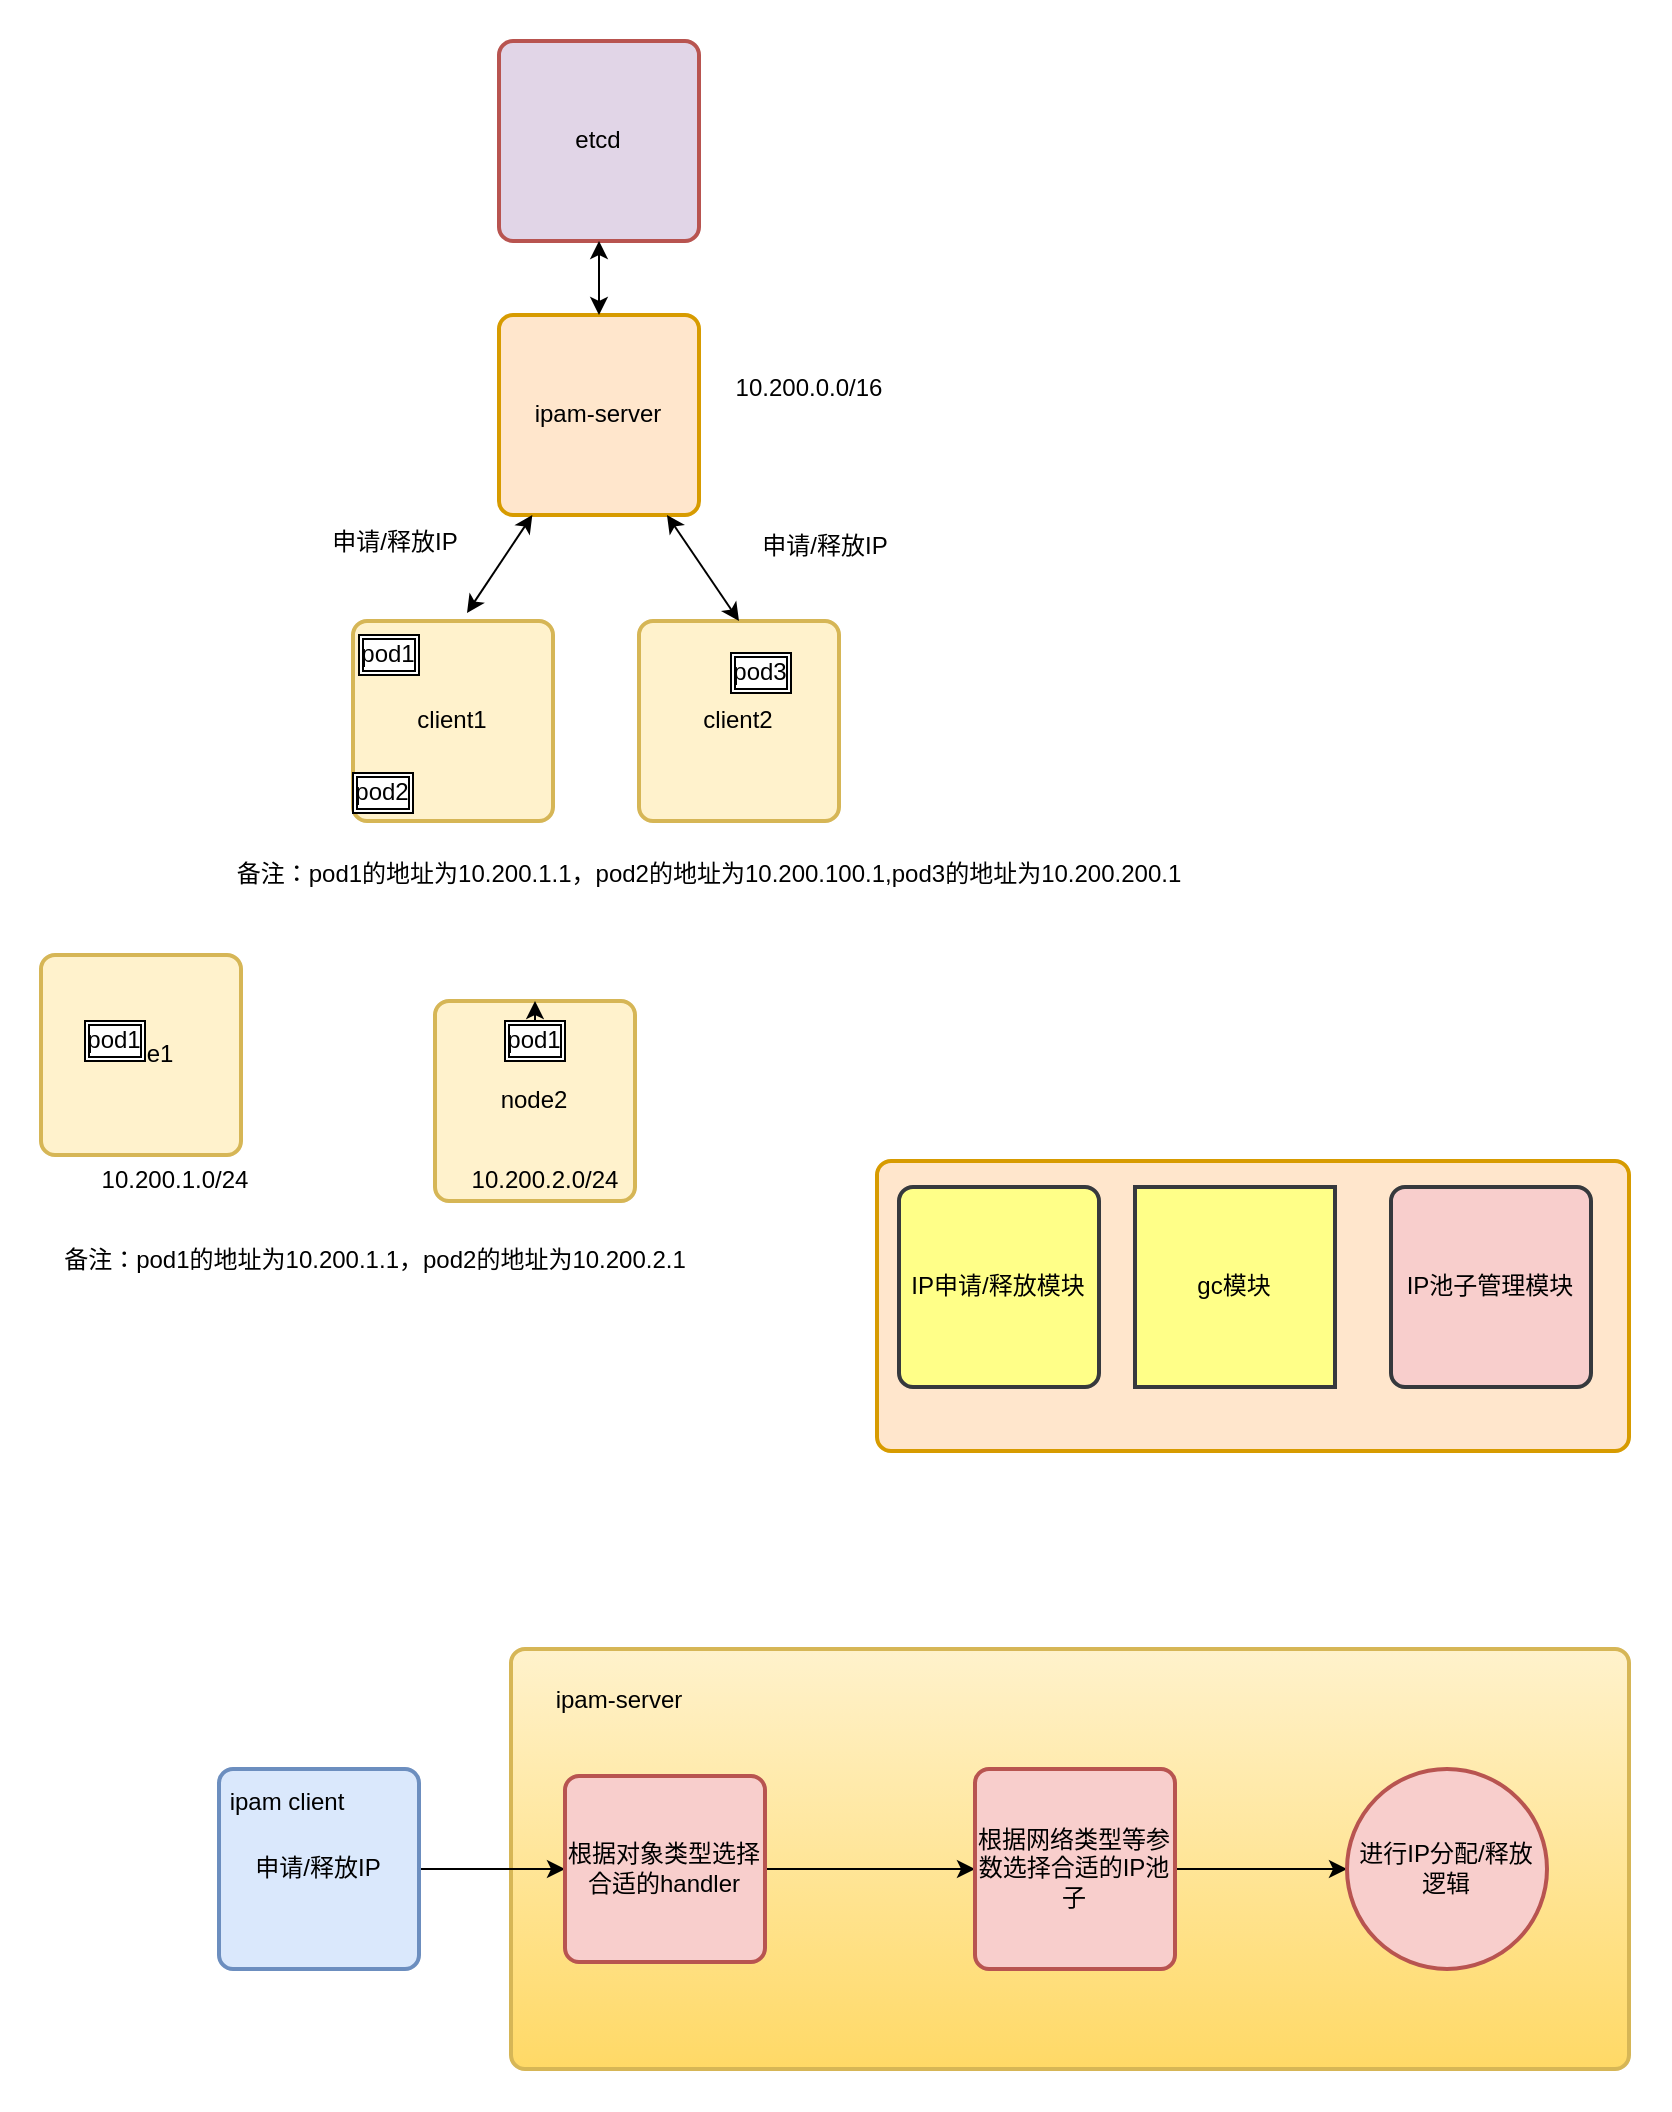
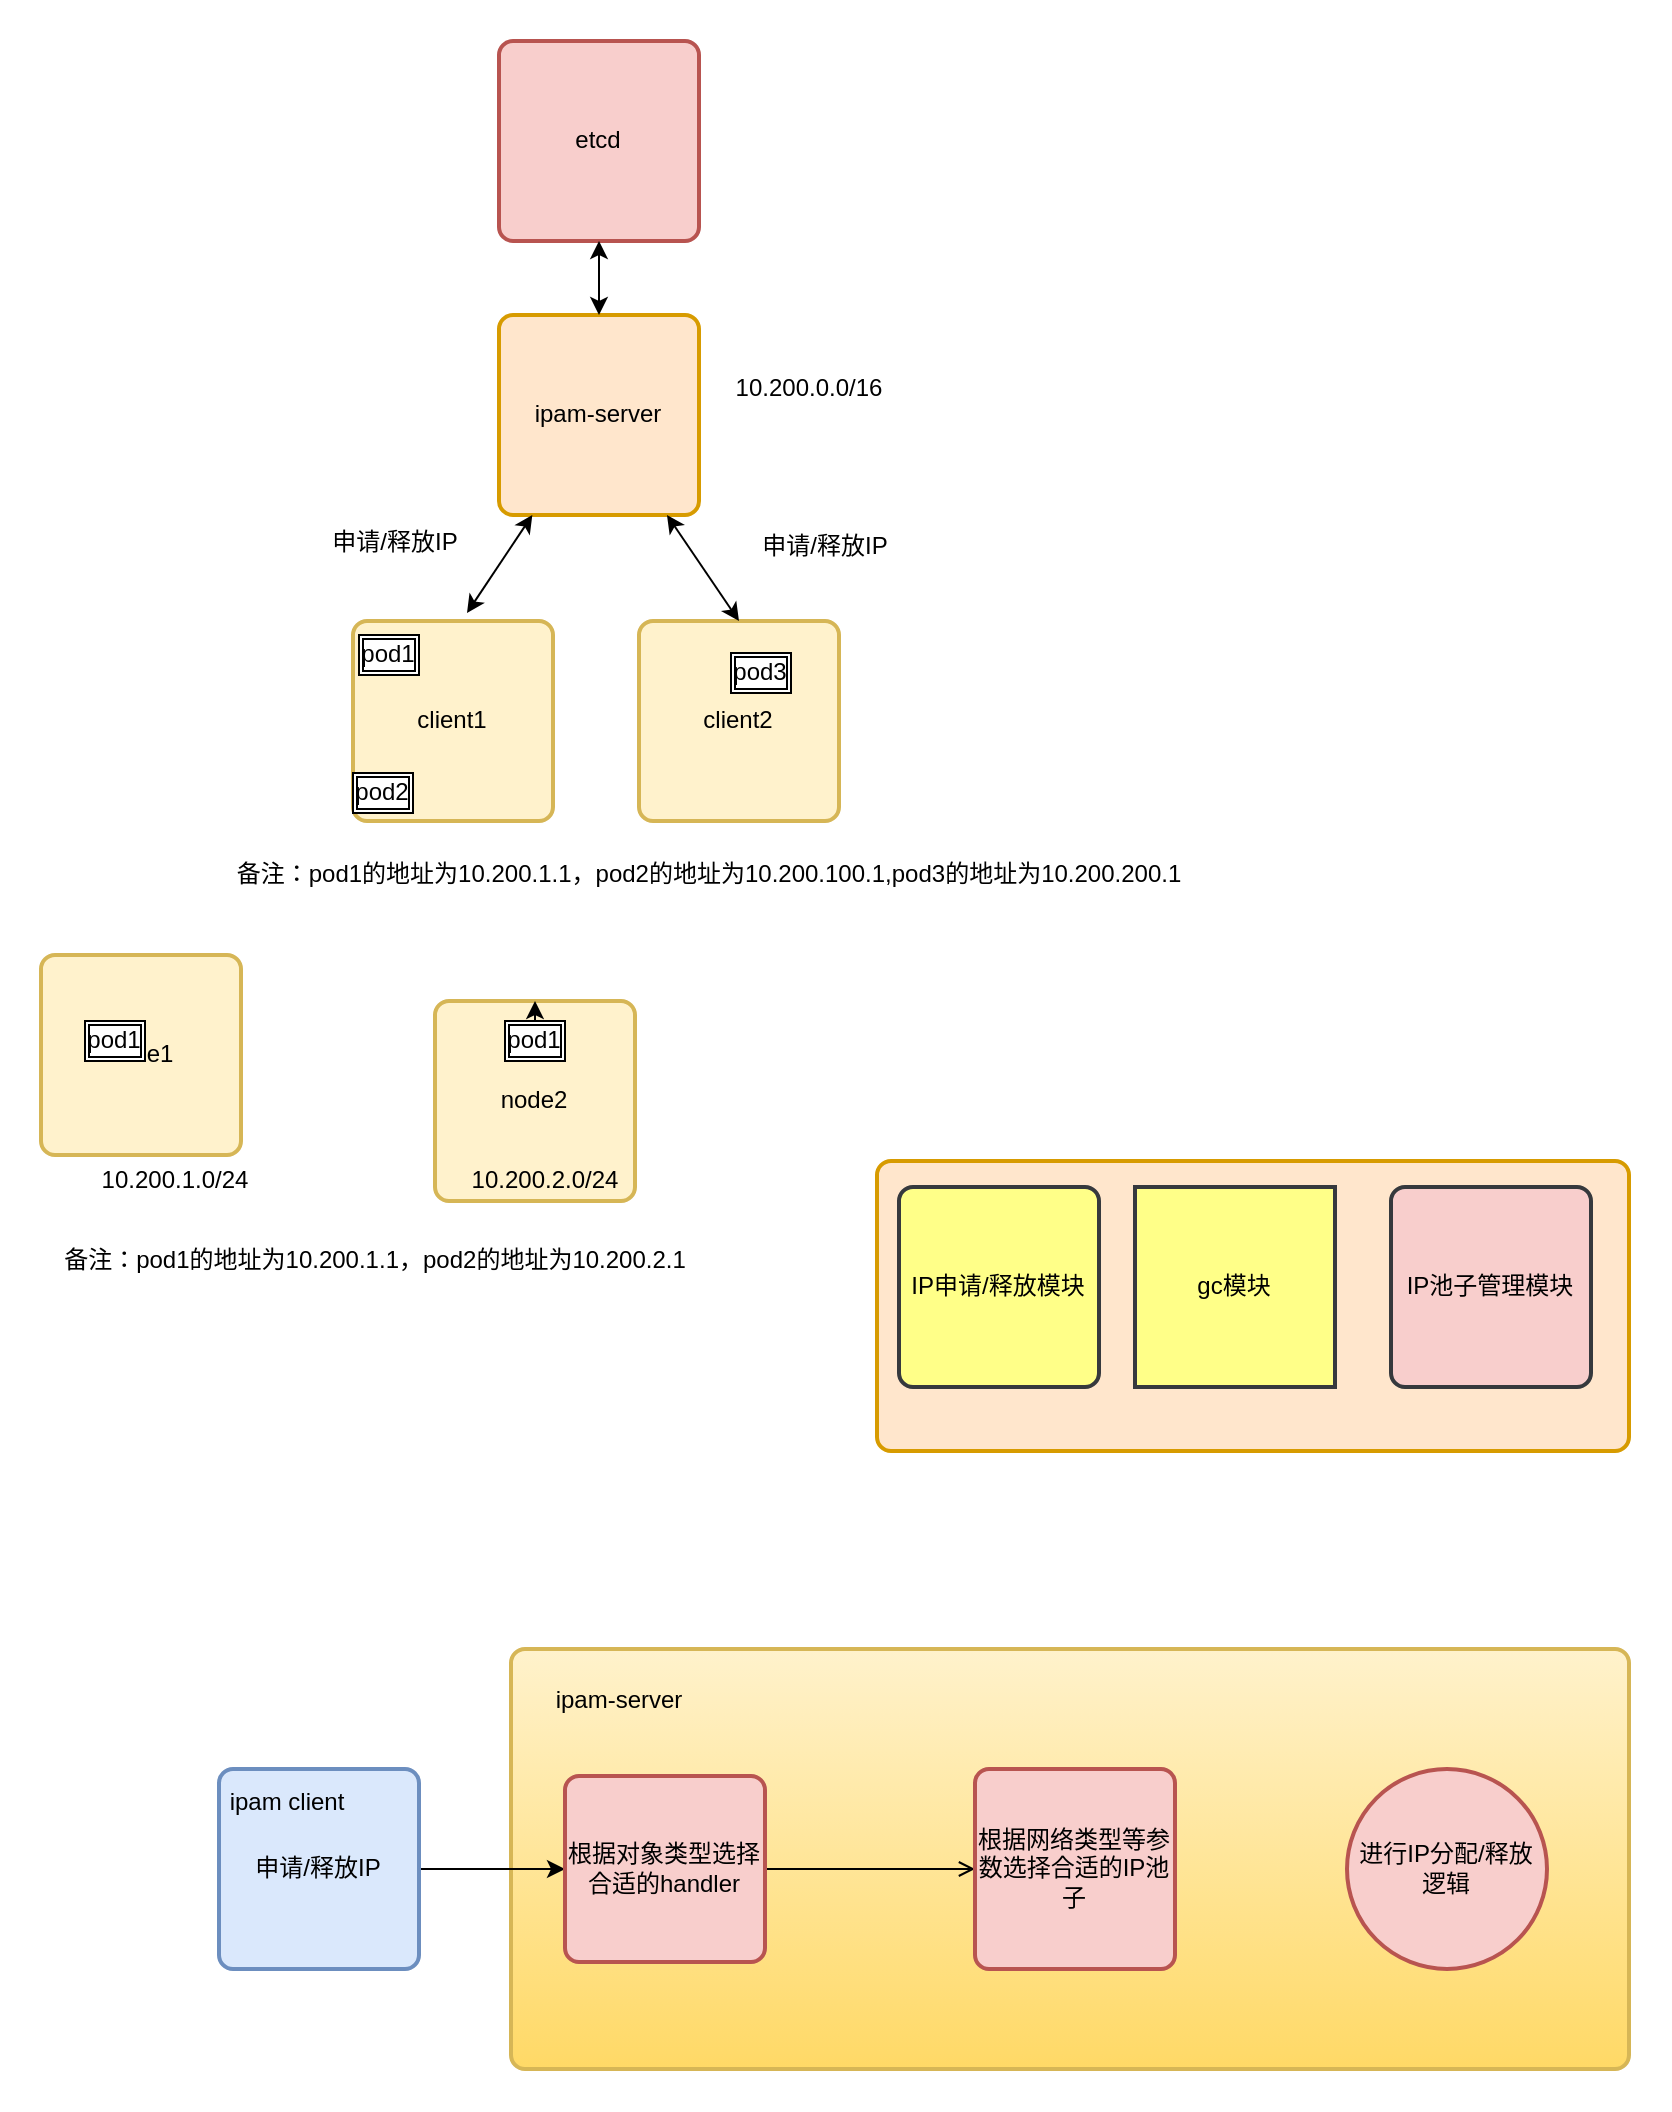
node "etcd": fillcolor #e1d5e7 -> #f8cecc
edge "根据对象类型选择合适的handler" -> "根据网络类型等参数选择合适的IP池子": arrowhead classic -> open
edge "根据网络类型等参数选择合适的IP池子" -> "进行IP分配/释放逻辑": removed
